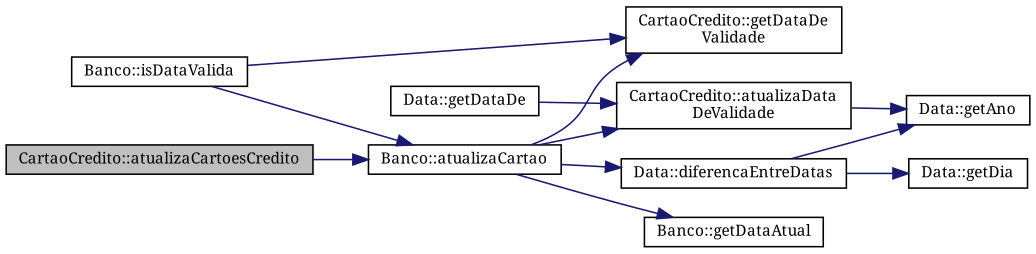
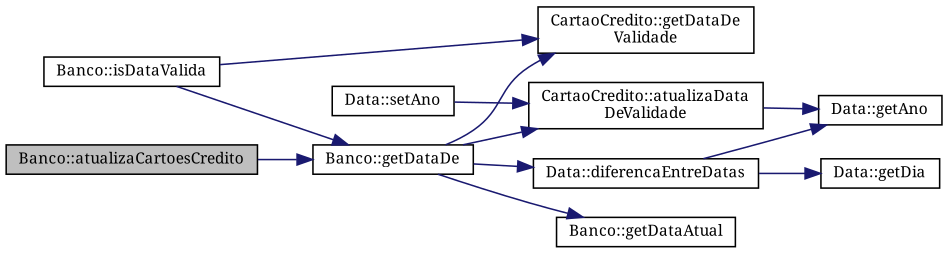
node "Data::getDataDe": label "Data::getDataDe" -> "Data::setAno"
node "CartaoCredito::atualizaCartoesCredito": label "CartaoCredito::atualizaCartoesCredito" -> "Banco::atualizaCartoesCredito"
node "Banco::atualizaCartao": label "Banco::atualizaCartao" -> "Banco::getDataDe"
